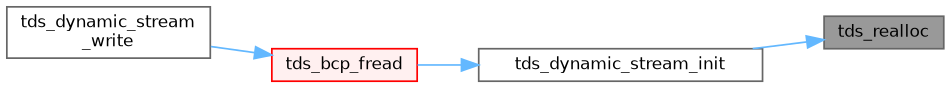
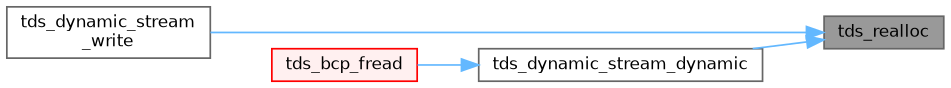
edge "tds_dynamic_stream _write" -> "tds_bcp_fread": now "tds_dynamic_stream _write" -> "tds_realloc"
node "tds_dynamic_stream_init": label "tds_dynamic_stream_init" -> "tds_dynamic_stream_dynamic"
